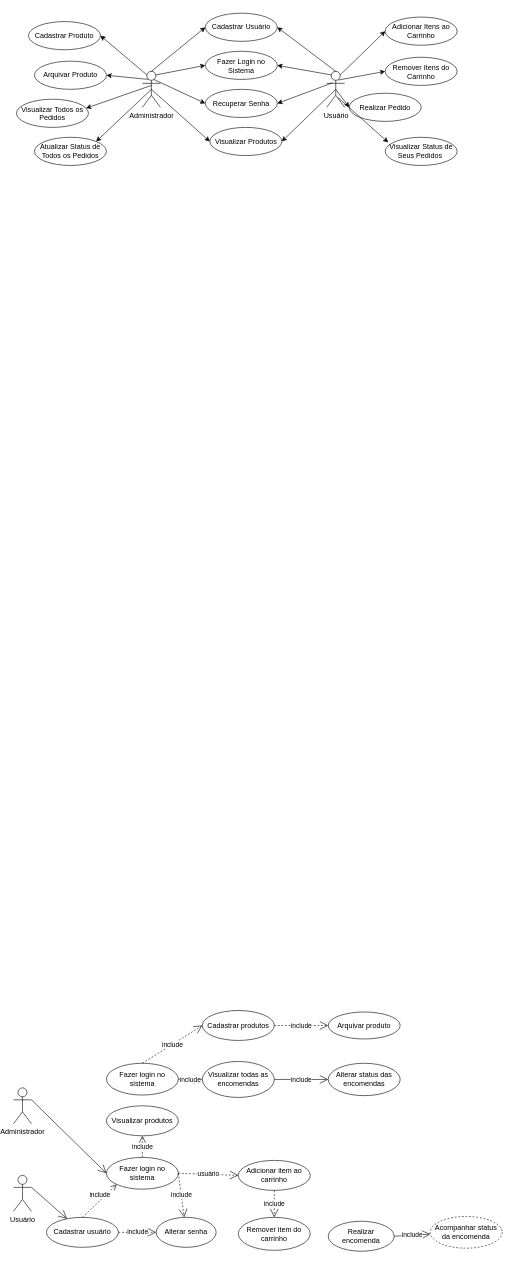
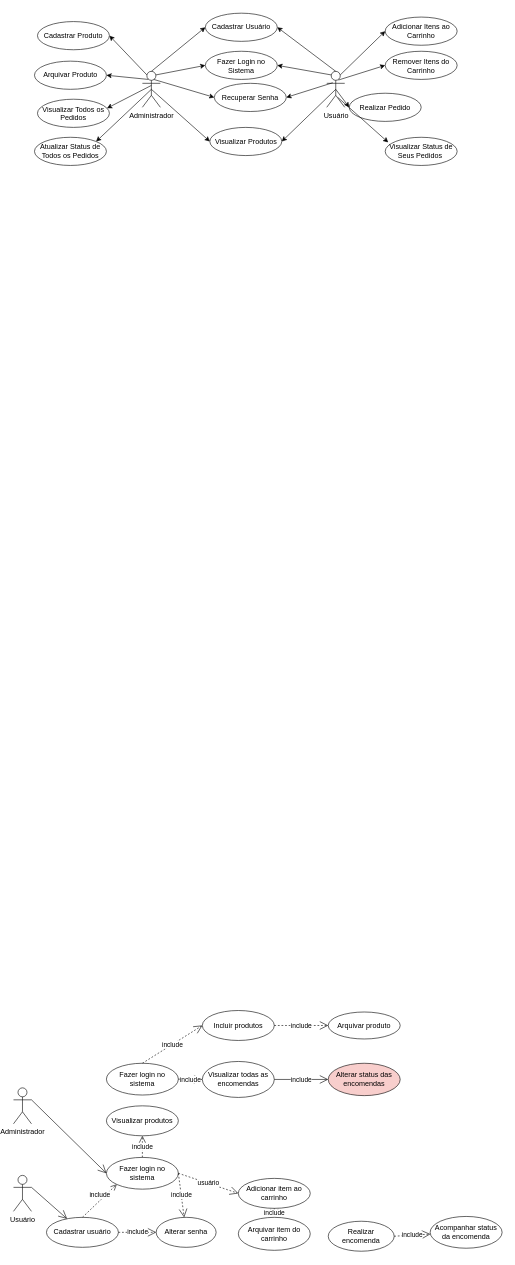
node "Cadastrar Produto": moved (65, 35) -> (74, 35)
node "Remover Itens do Carrinho": moved (422, 71) -> (422, 65)
node "Recuperar Senha": moved (242, 103) -> (251, 97)
node "Visualizar Todos os Pedidos": moved (53, 113) -> (74, 113)
node "Cadastrar produtos": label "Cadastrar produtos" -> "Incluir produtos"
node "Alterar status das encomendas": fillcolor #ffffff -> #f8cecc
node "Adicionar item ao carrinho": moved (275, 1176) -> (275, 1194)
node "Acompanhar status da encomenda": style dashed -> solid
node "Remover item do carrinho": label "Remover item do carrinho" -> "Arquivar item do carrinho"
edge "Realizar encomenda" -> "Acompanhar status da encomenda": style solid -> dashed
